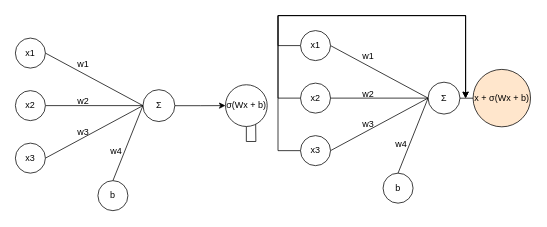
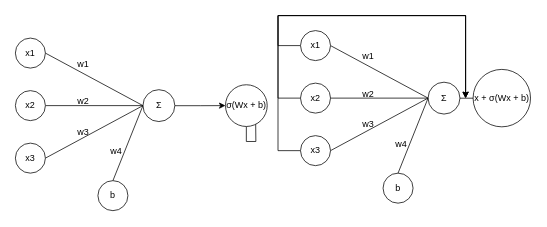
node "x + σ(Wx + b)": fillcolor #ffe6cc -> #ffffff
